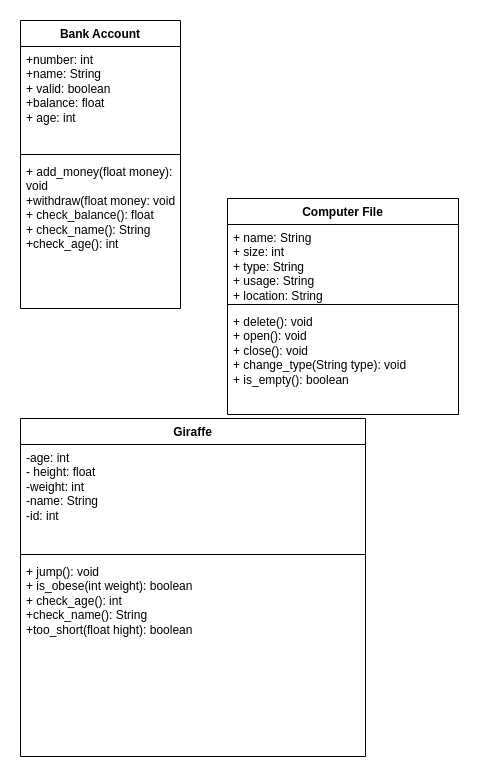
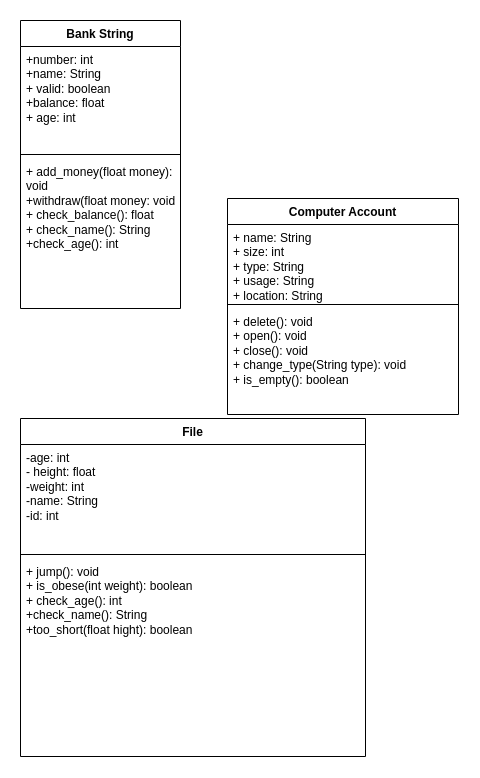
node "Bank Account": label "Bank Account" -> "Bank String"
node "Computer File": label "Computer File" -> "Computer Account"
node "Giraffe": label "Giraffe" -> "File"
